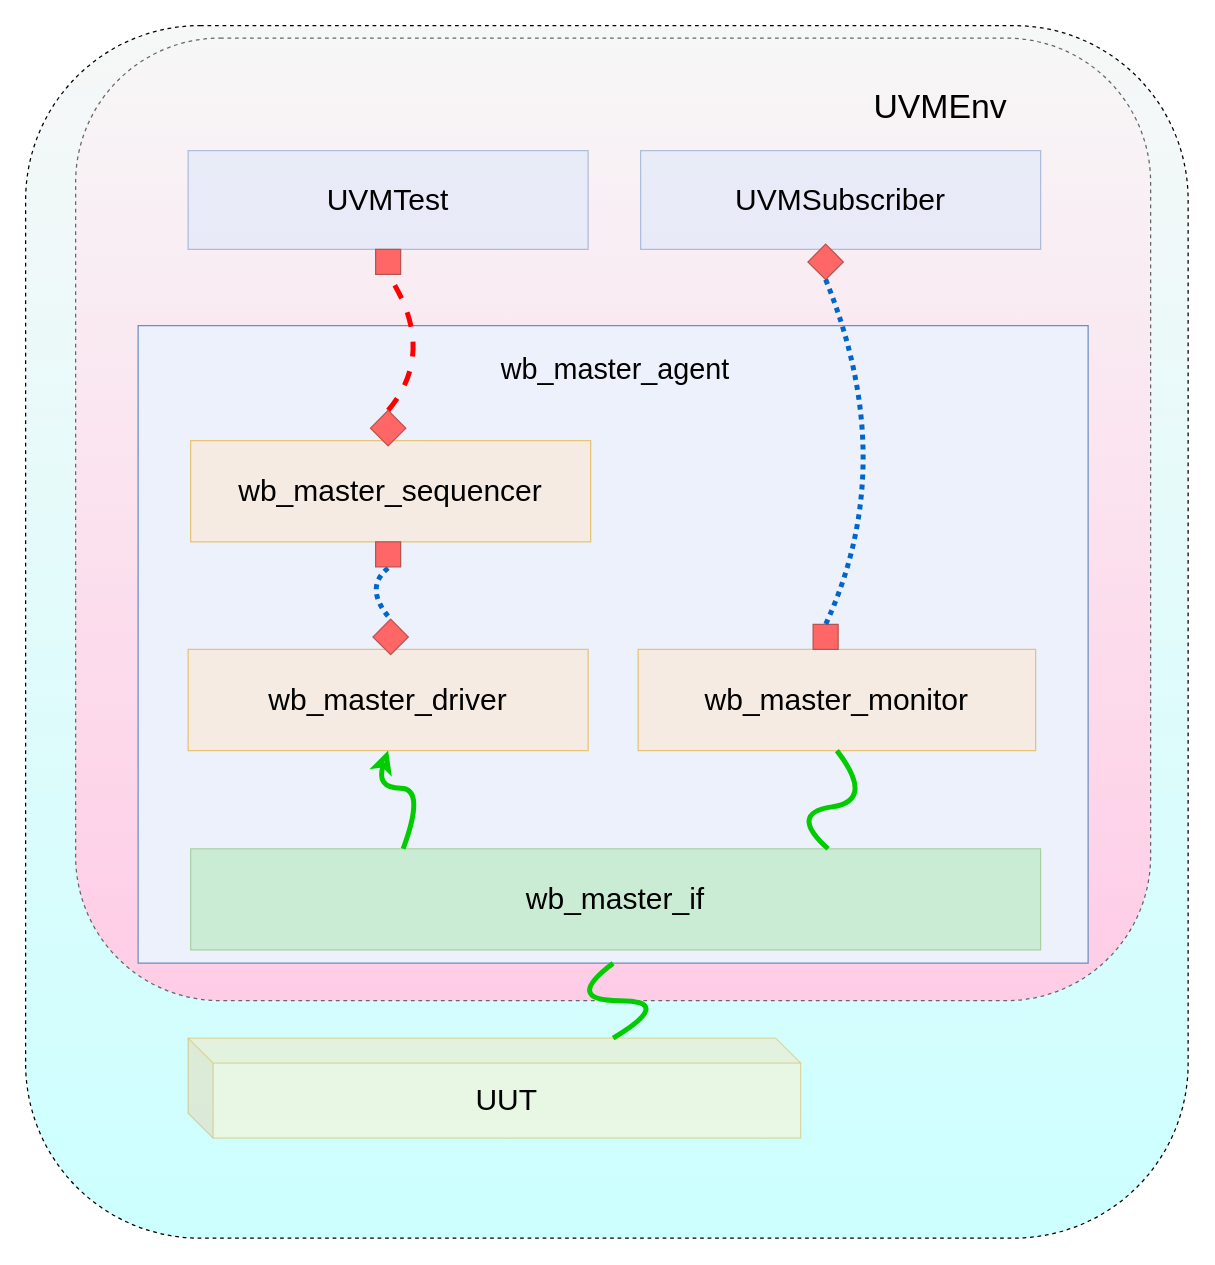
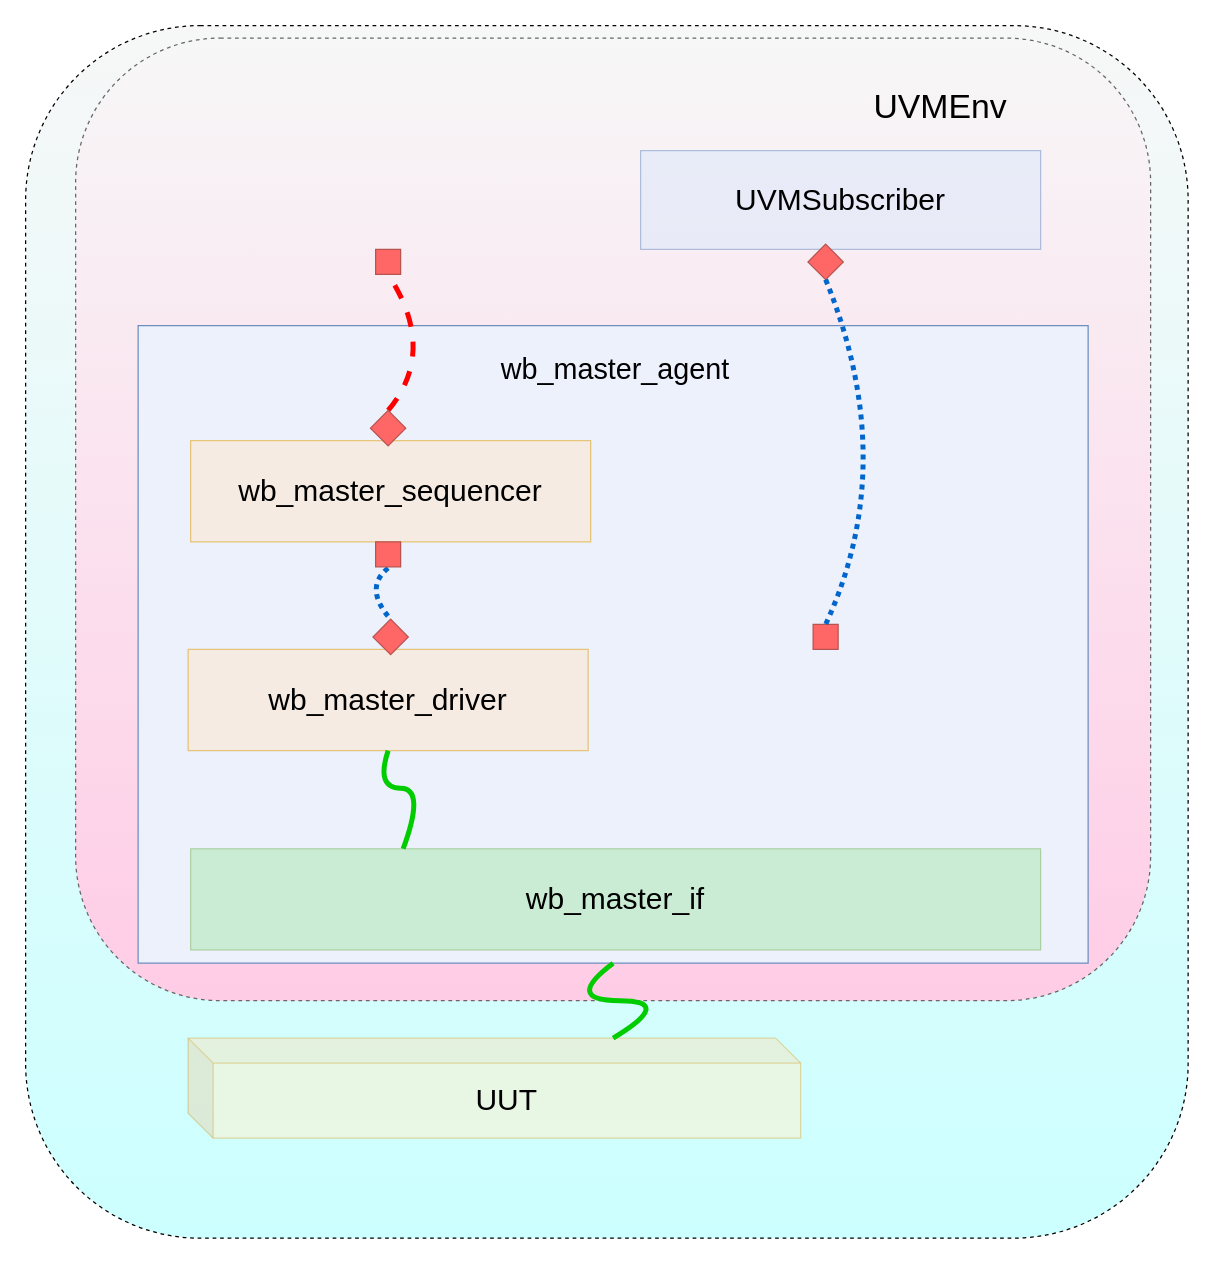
node "UVMTest": removed
node "wb_master_monitor": removed
edge "wb_master_if" -> "wb_master_driver": arrowhead classic -> none
edge "wb_master_monitor" -- "wb_master_if": removed
